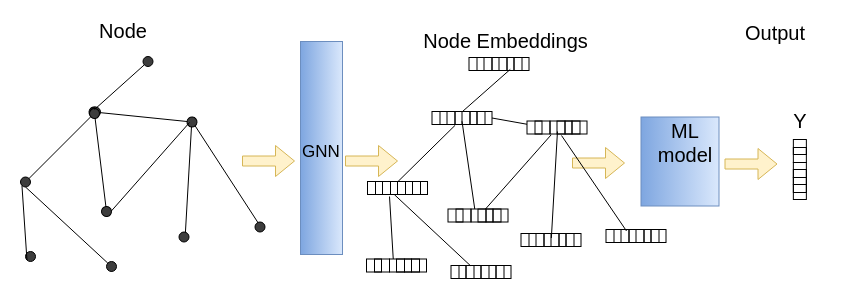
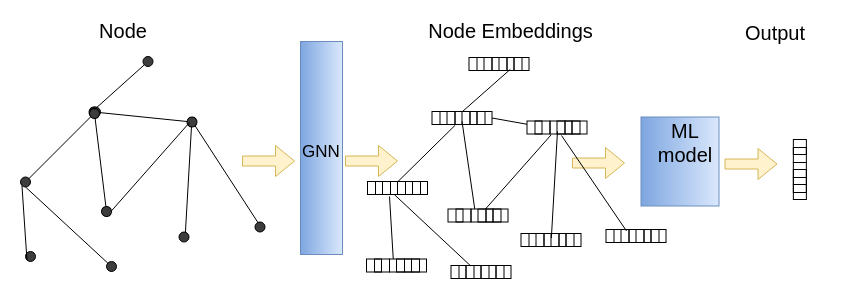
node "Node Embeddings": moved (506, 41) -> (511, 31)
node "Y": removed
